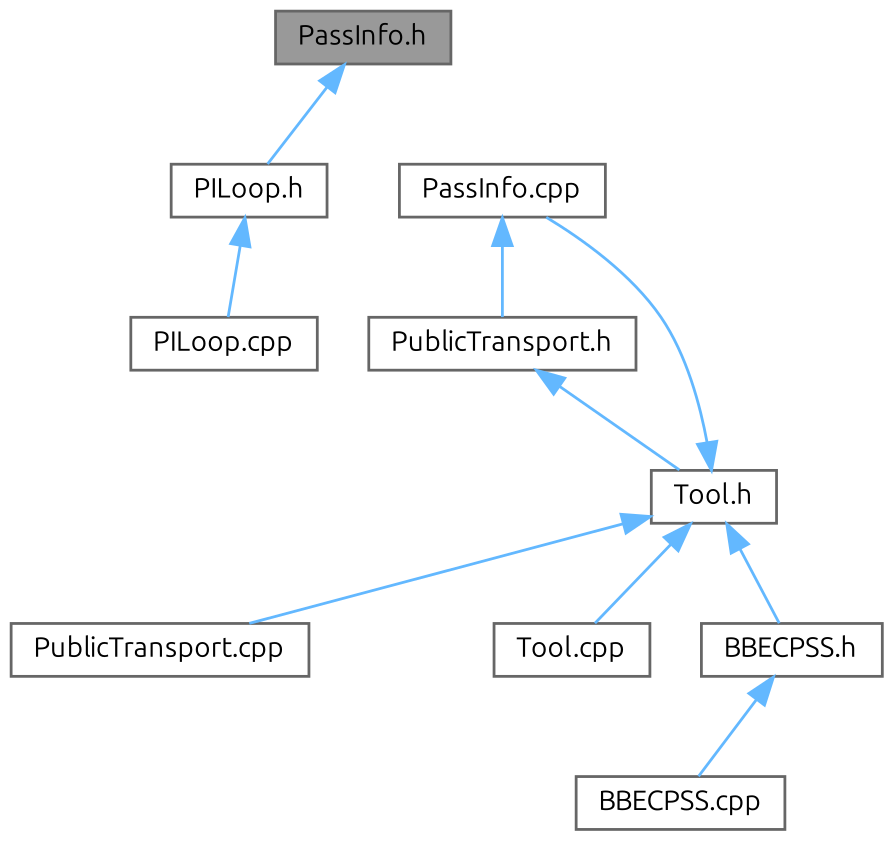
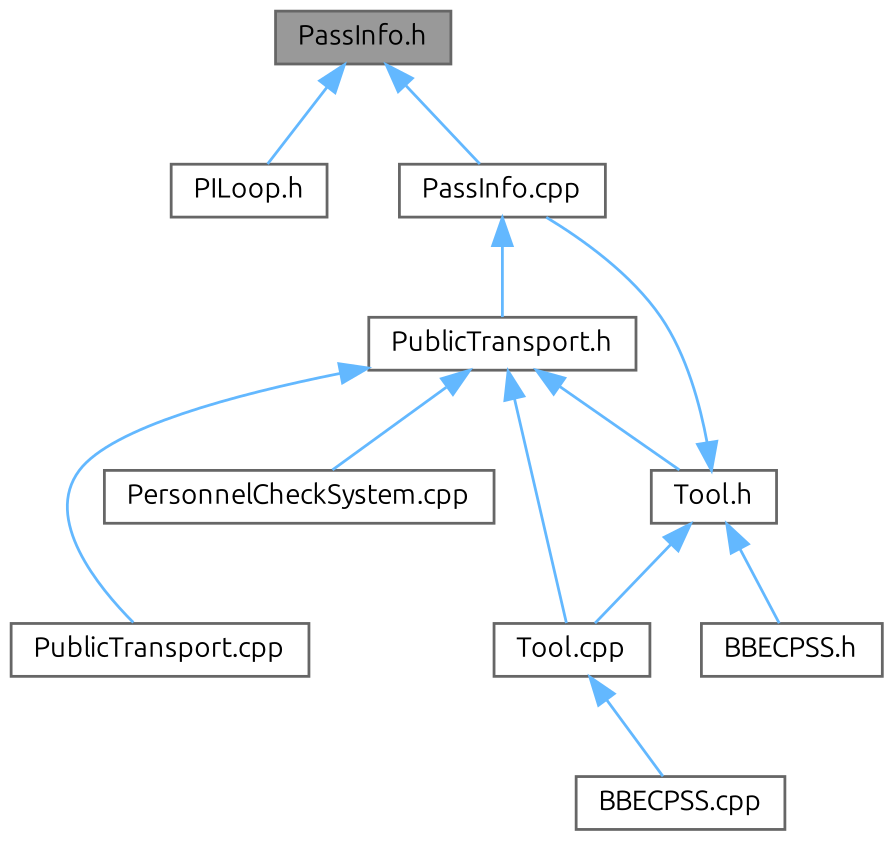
edge "PassInfo.cpp" -> "PassInfo.h": added
node "PILoop.cpp": removed
node "PersonnelCheckSystem.cpp": added
edge "Tool.cpp" -> "PublicTransport.h": added
edge "PublicTransport.cpp" -> "Tool.h": now "PublicTransport.cpp" -> "PublicTransport.h"
edge "BBECPSS.cpp" -> "BBECPSS.h": now "BBECPSS.cpp" -> "Tool.cpp"
